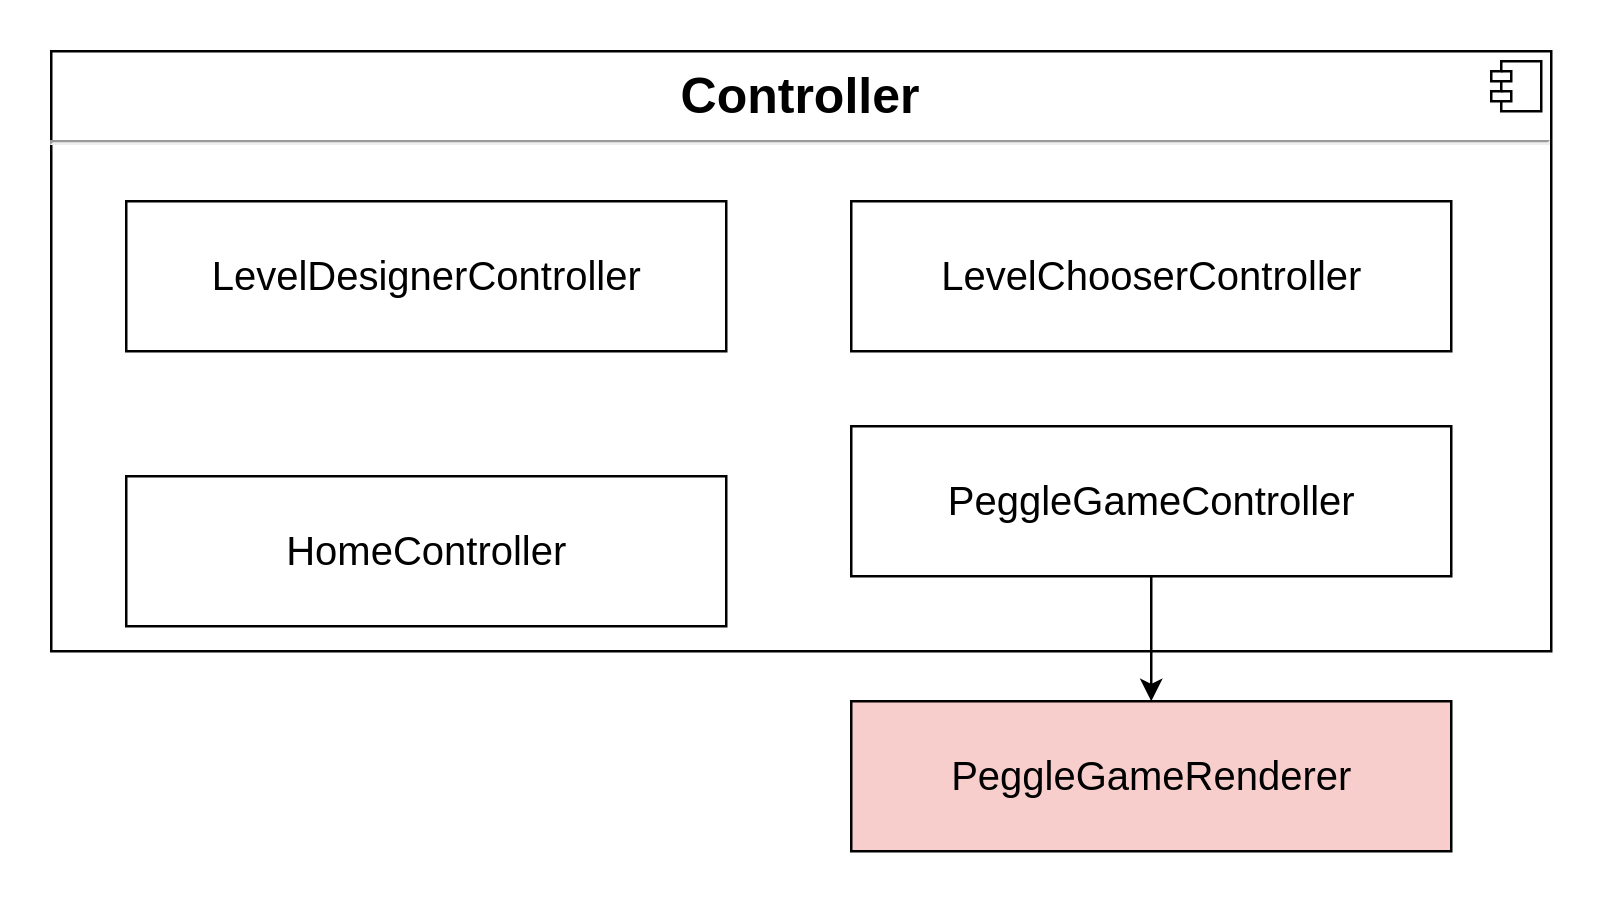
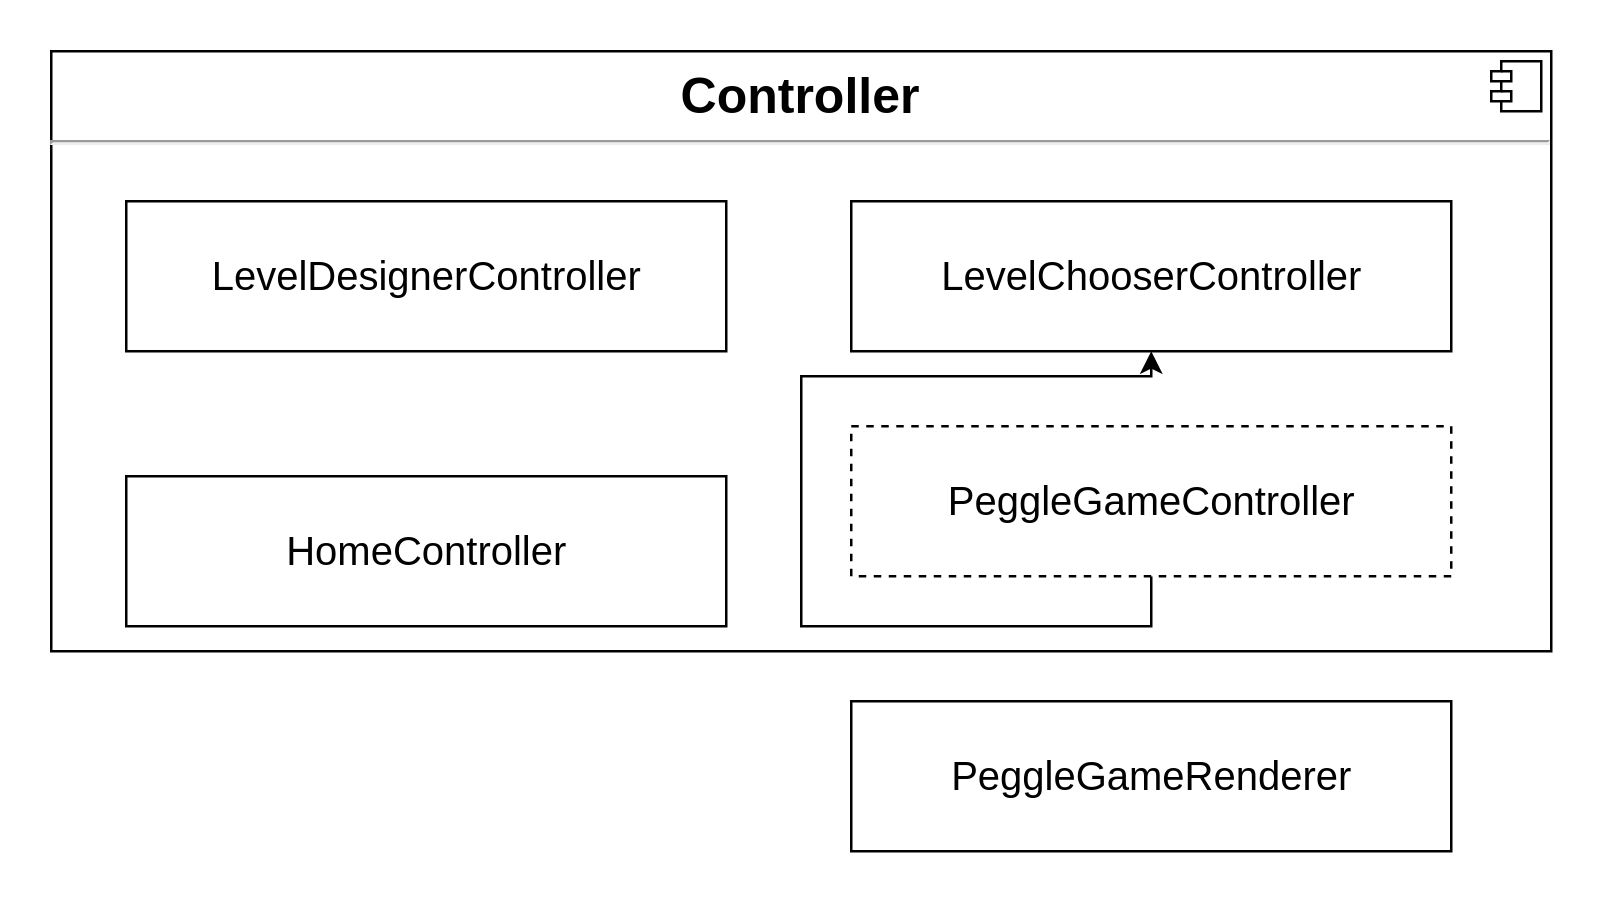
node "PeggleGameController": style solid -> dashed
edge "PeggleGameController" -> "PeggleGameRenderer": now "PeggleGameController" -> "LevelChooserController"
node "PeggleGameRenderer": fillcolor #f8cecc -> #ffffff
